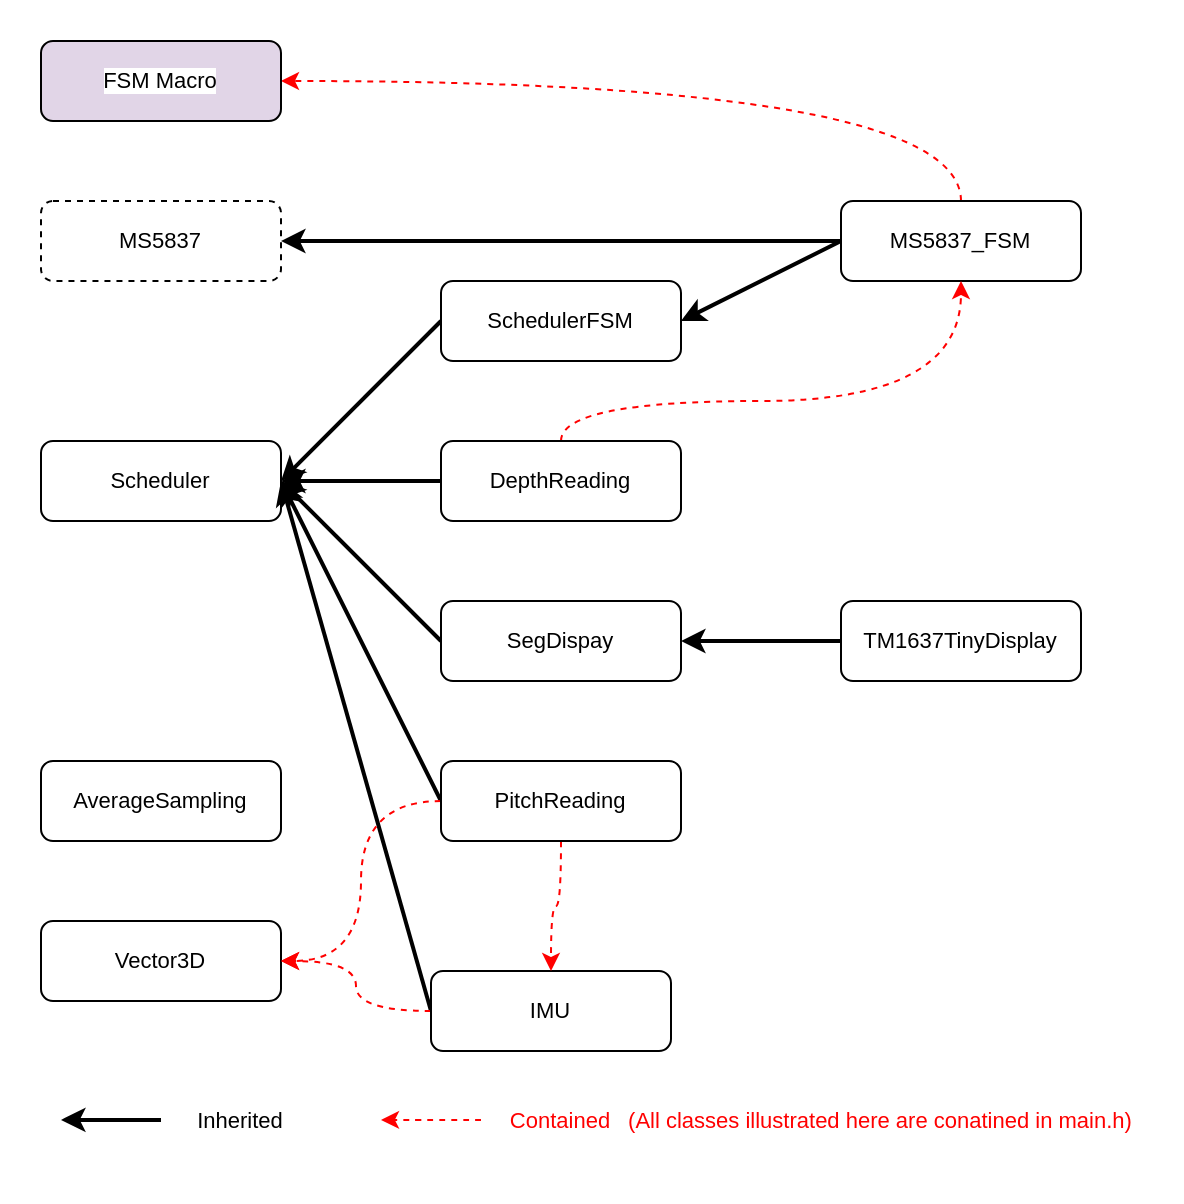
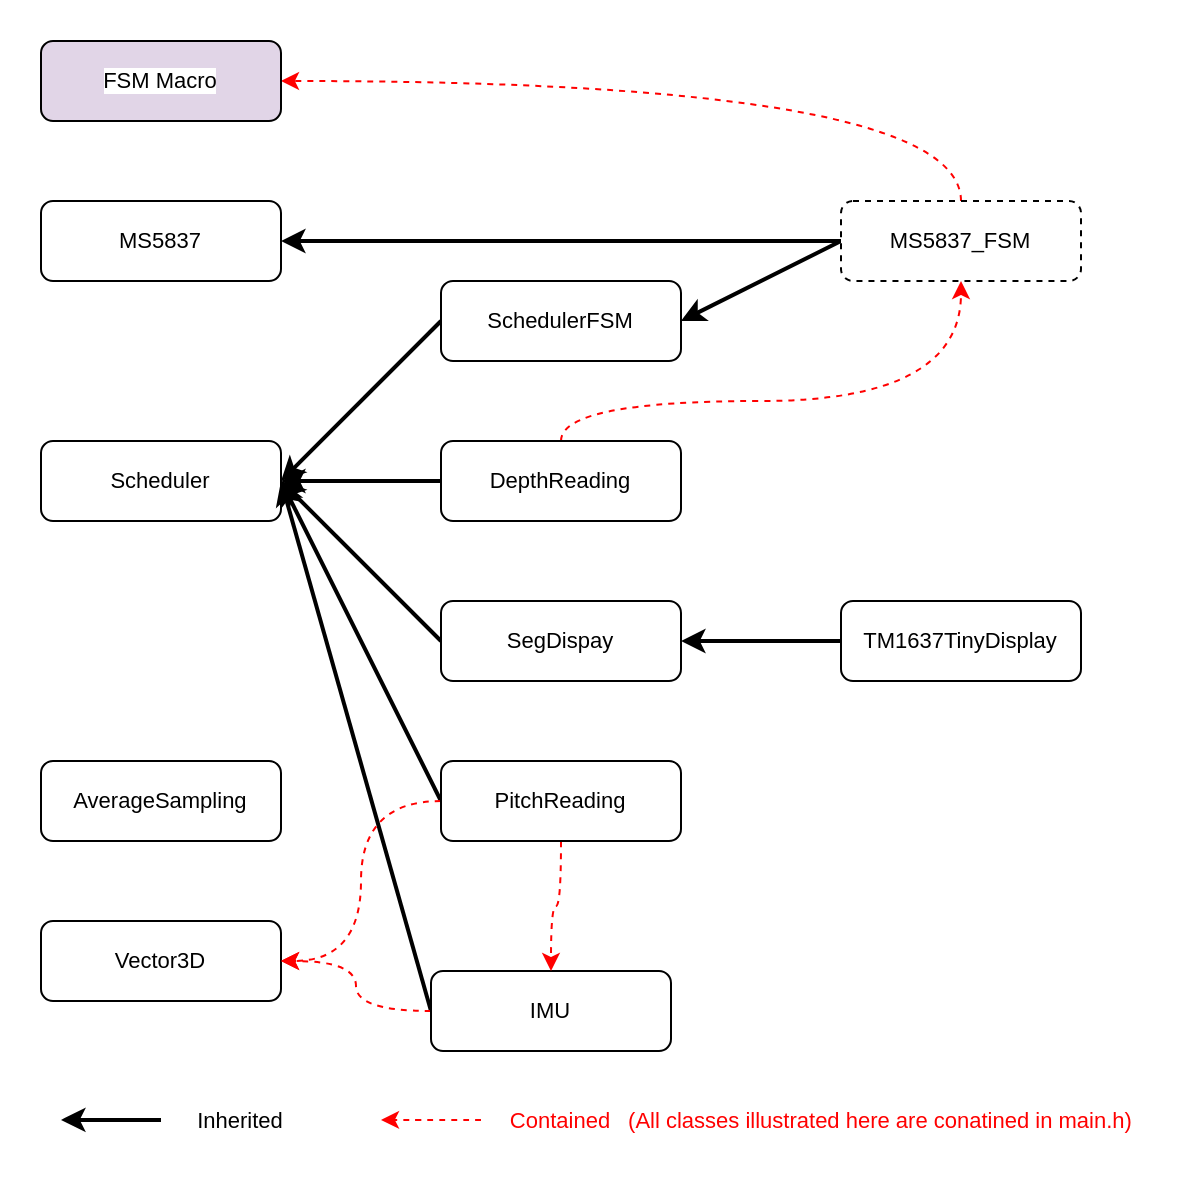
node "MS5837": style dashed -> solid
node "MS5837_FSM": style solid -> dashed
